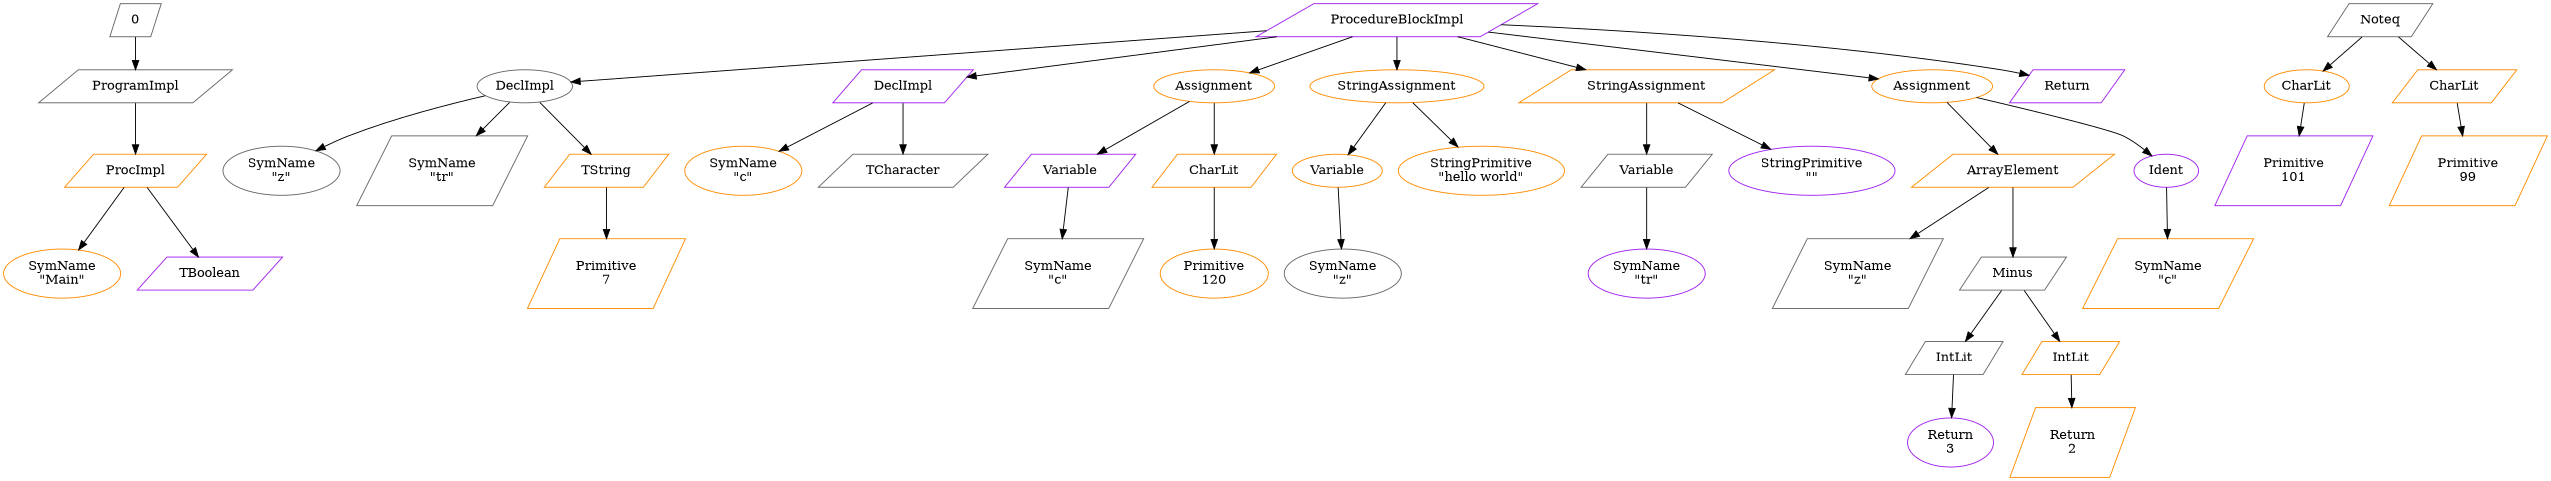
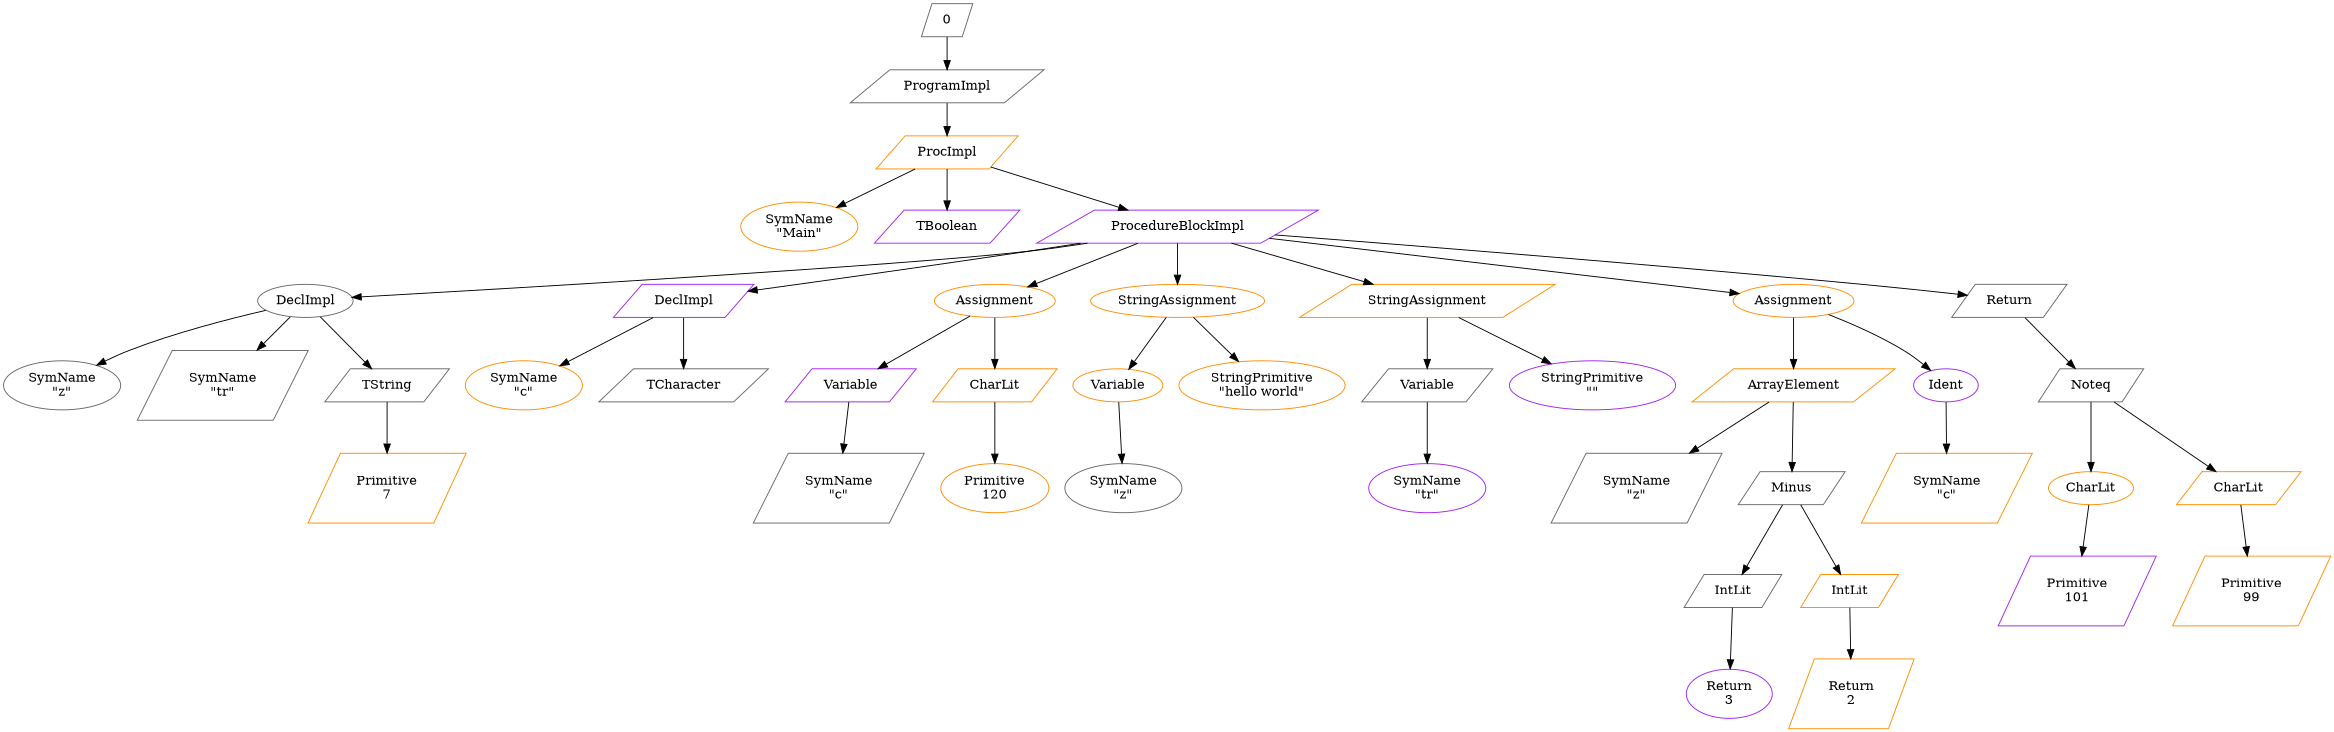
node "Return": color purple -> gray40
node "TString": color darkorange -> gray40
edge "ProcImpl" -> "ProcedureBlockImpl": added
edge "Return" -> "Noteq": added
